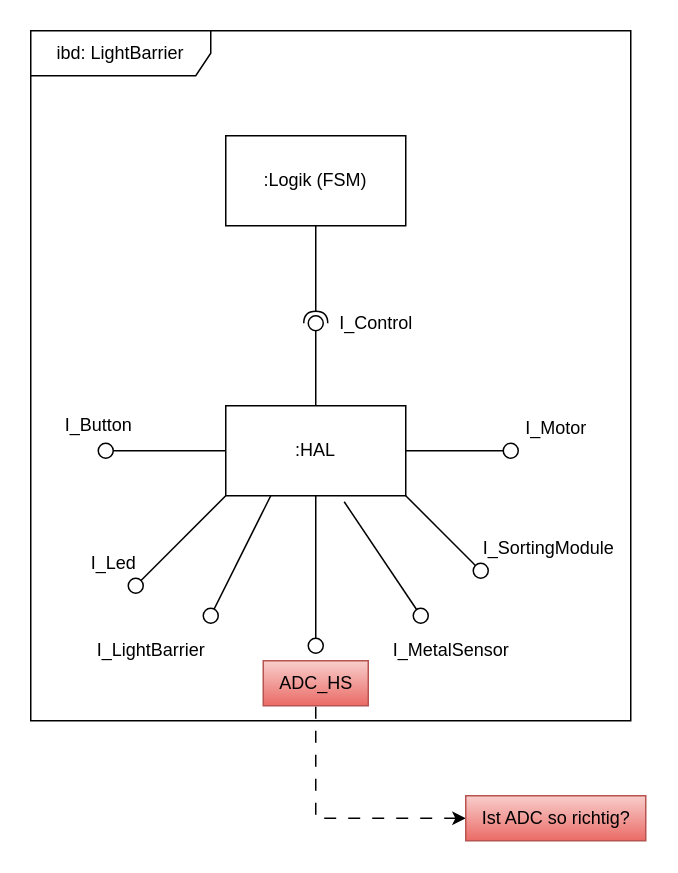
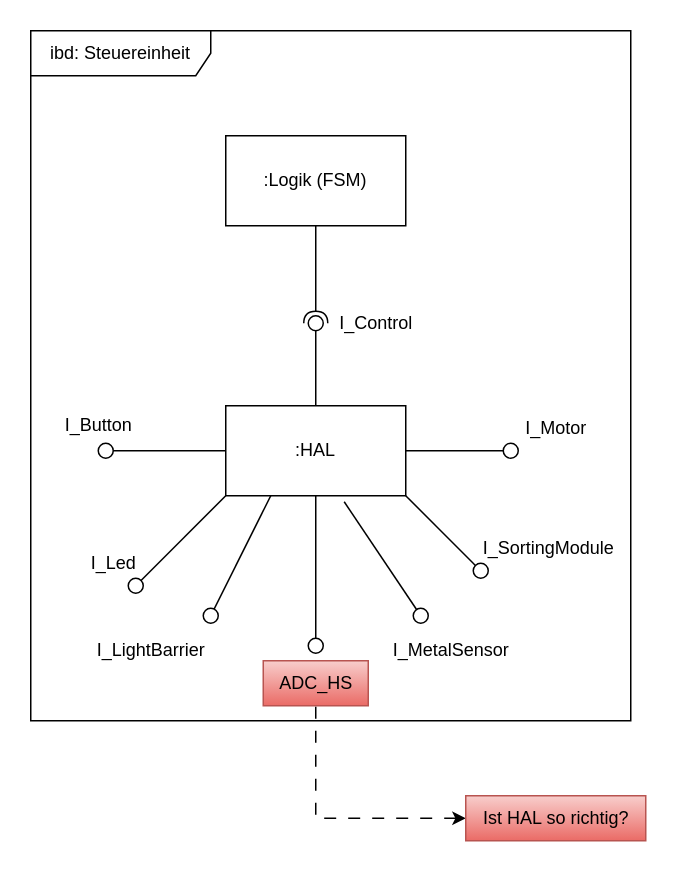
node "ibd: LightBarrier": label "ibd: LightBarrier" -> "ibd: Steuereinheit"
node "Ist ADC so richtig?": label "Ist ADC so richtig?" -> "Ist HAL so richtig?"
